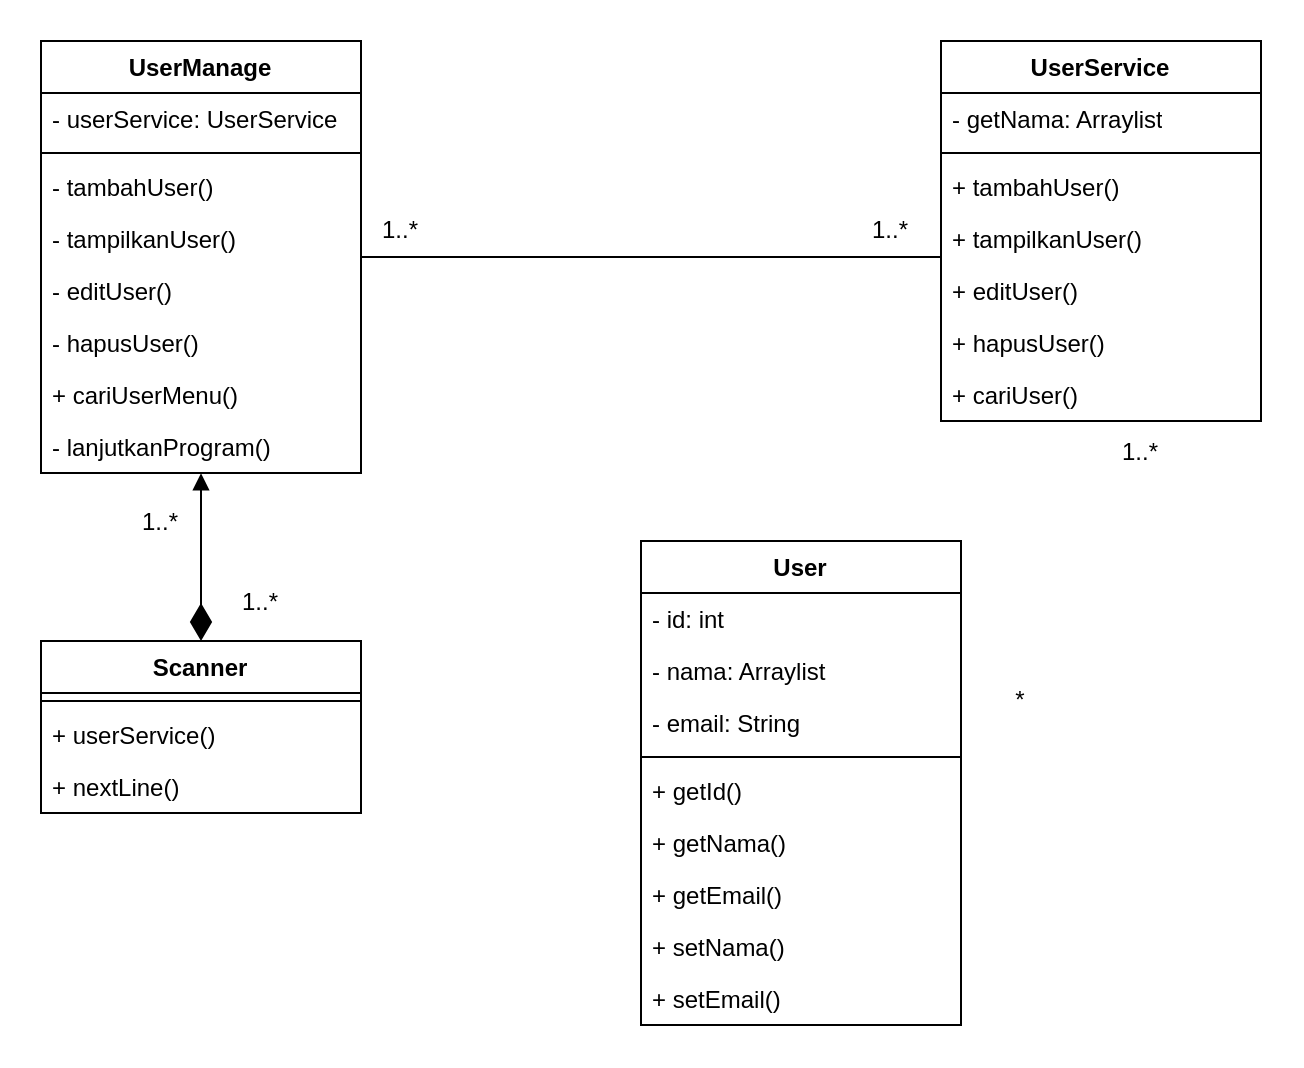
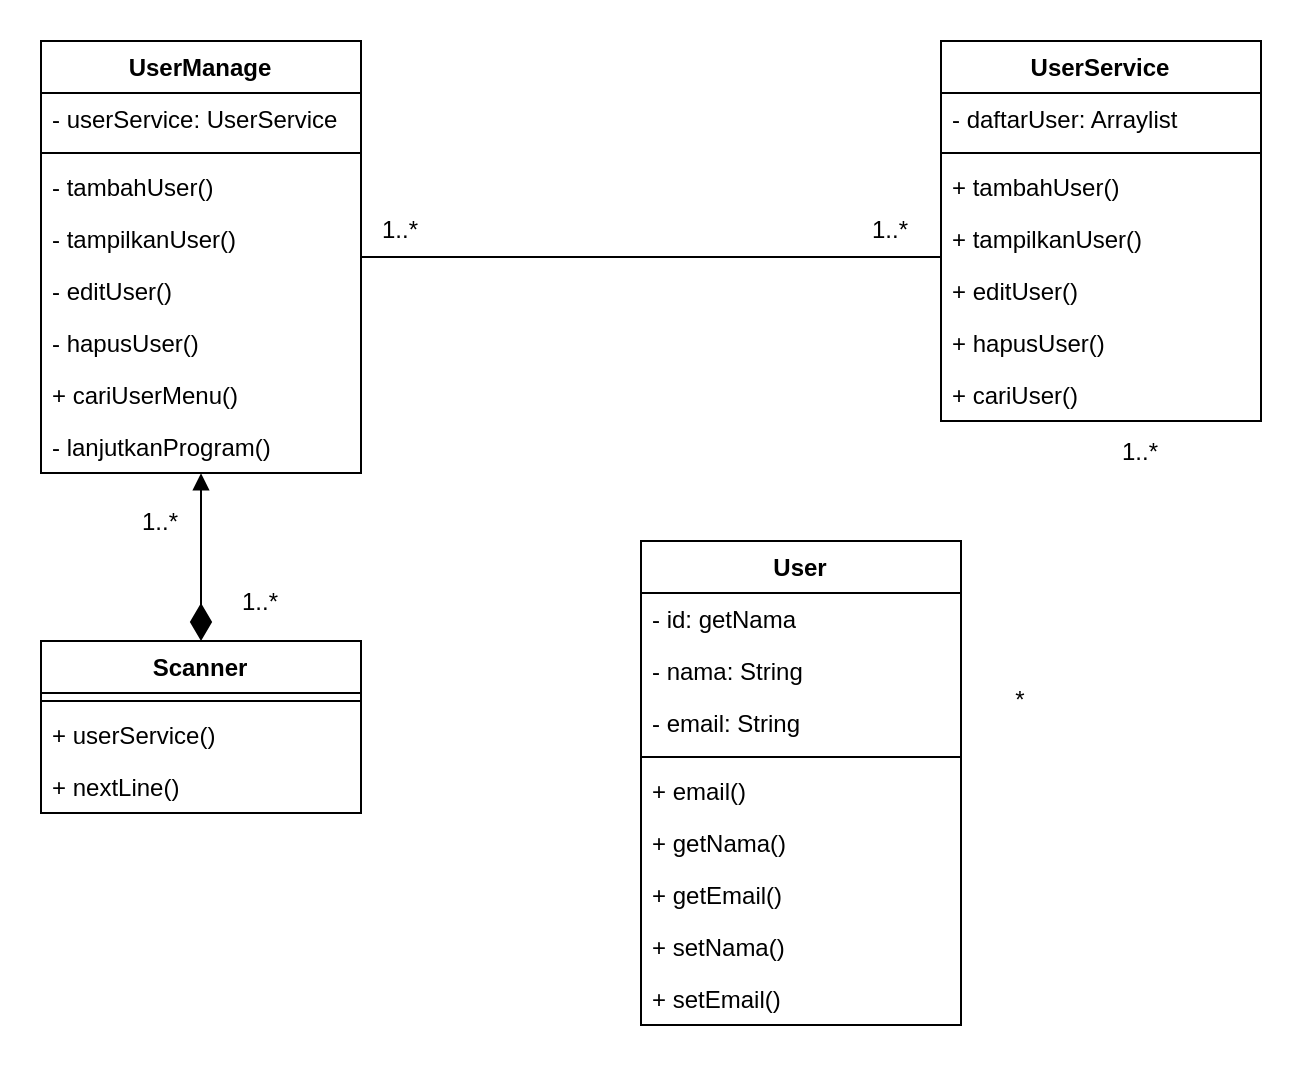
node "- getNama: Arraylist": label "- getNama: Arraylist" -> "- daftarUser: Arraylist"
node "- id: int": label "- id: int" -> "- id: getNama"
node "- nama: Arraylist": label "- nama: Arraylist" -> "- nama: String"
node "+ getId()": label "+ getId()" -> "+ email()"
